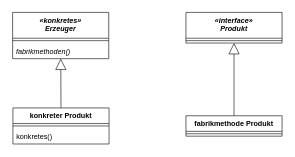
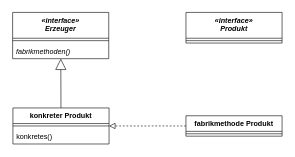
node "«konkretes» Erzeuger": label "«konkretes» Erzeuger" -> "«interface» Erzeuger"
edge "fabrikmethode Produkt" -> "«interface» Produkt": removed
edge "fabrikmethode Produkt" -> "konkreter Produkt": added
